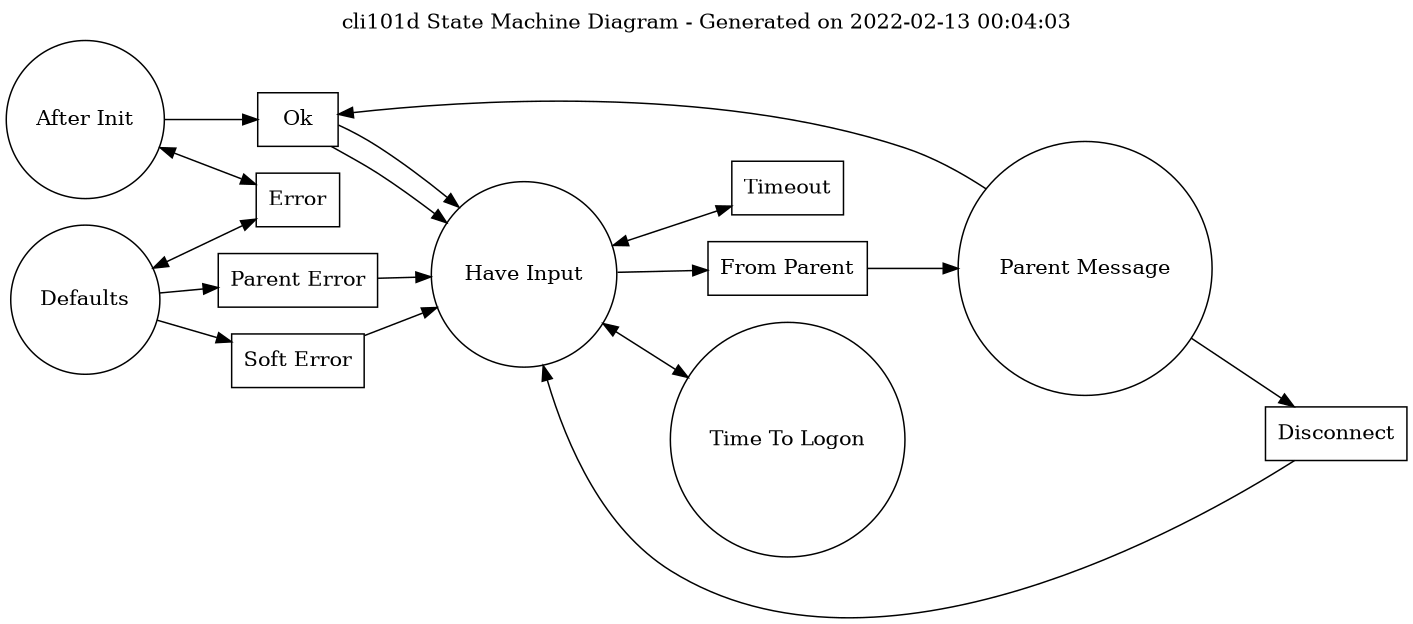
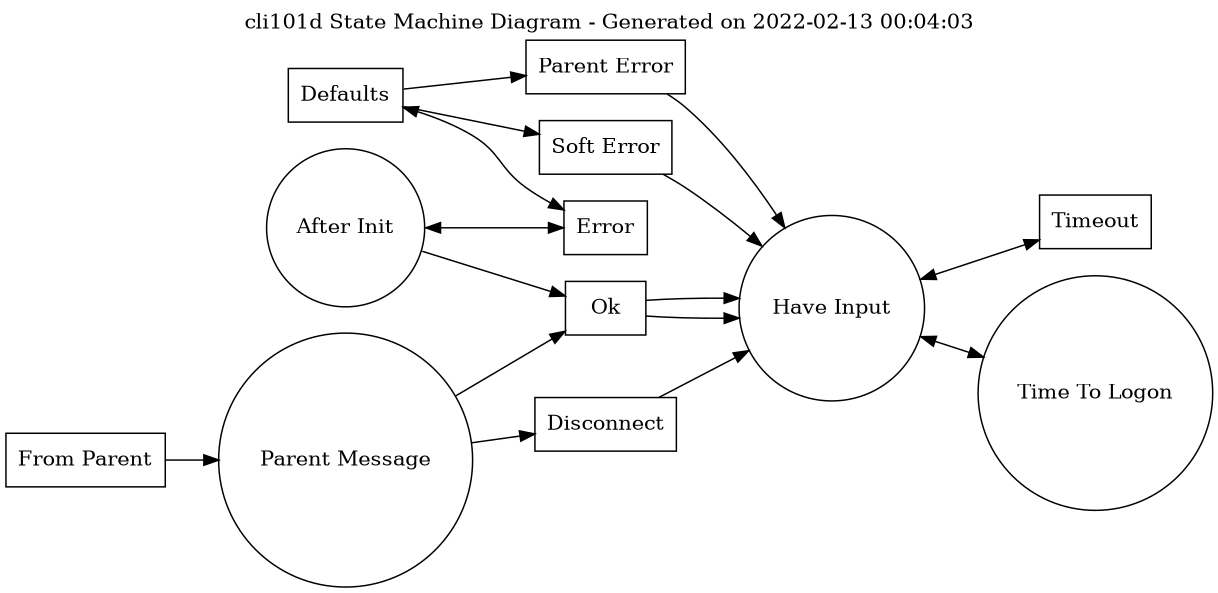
edge "Have Input" -> "From Parent": removed
node "Defaults": shape circle -> box
